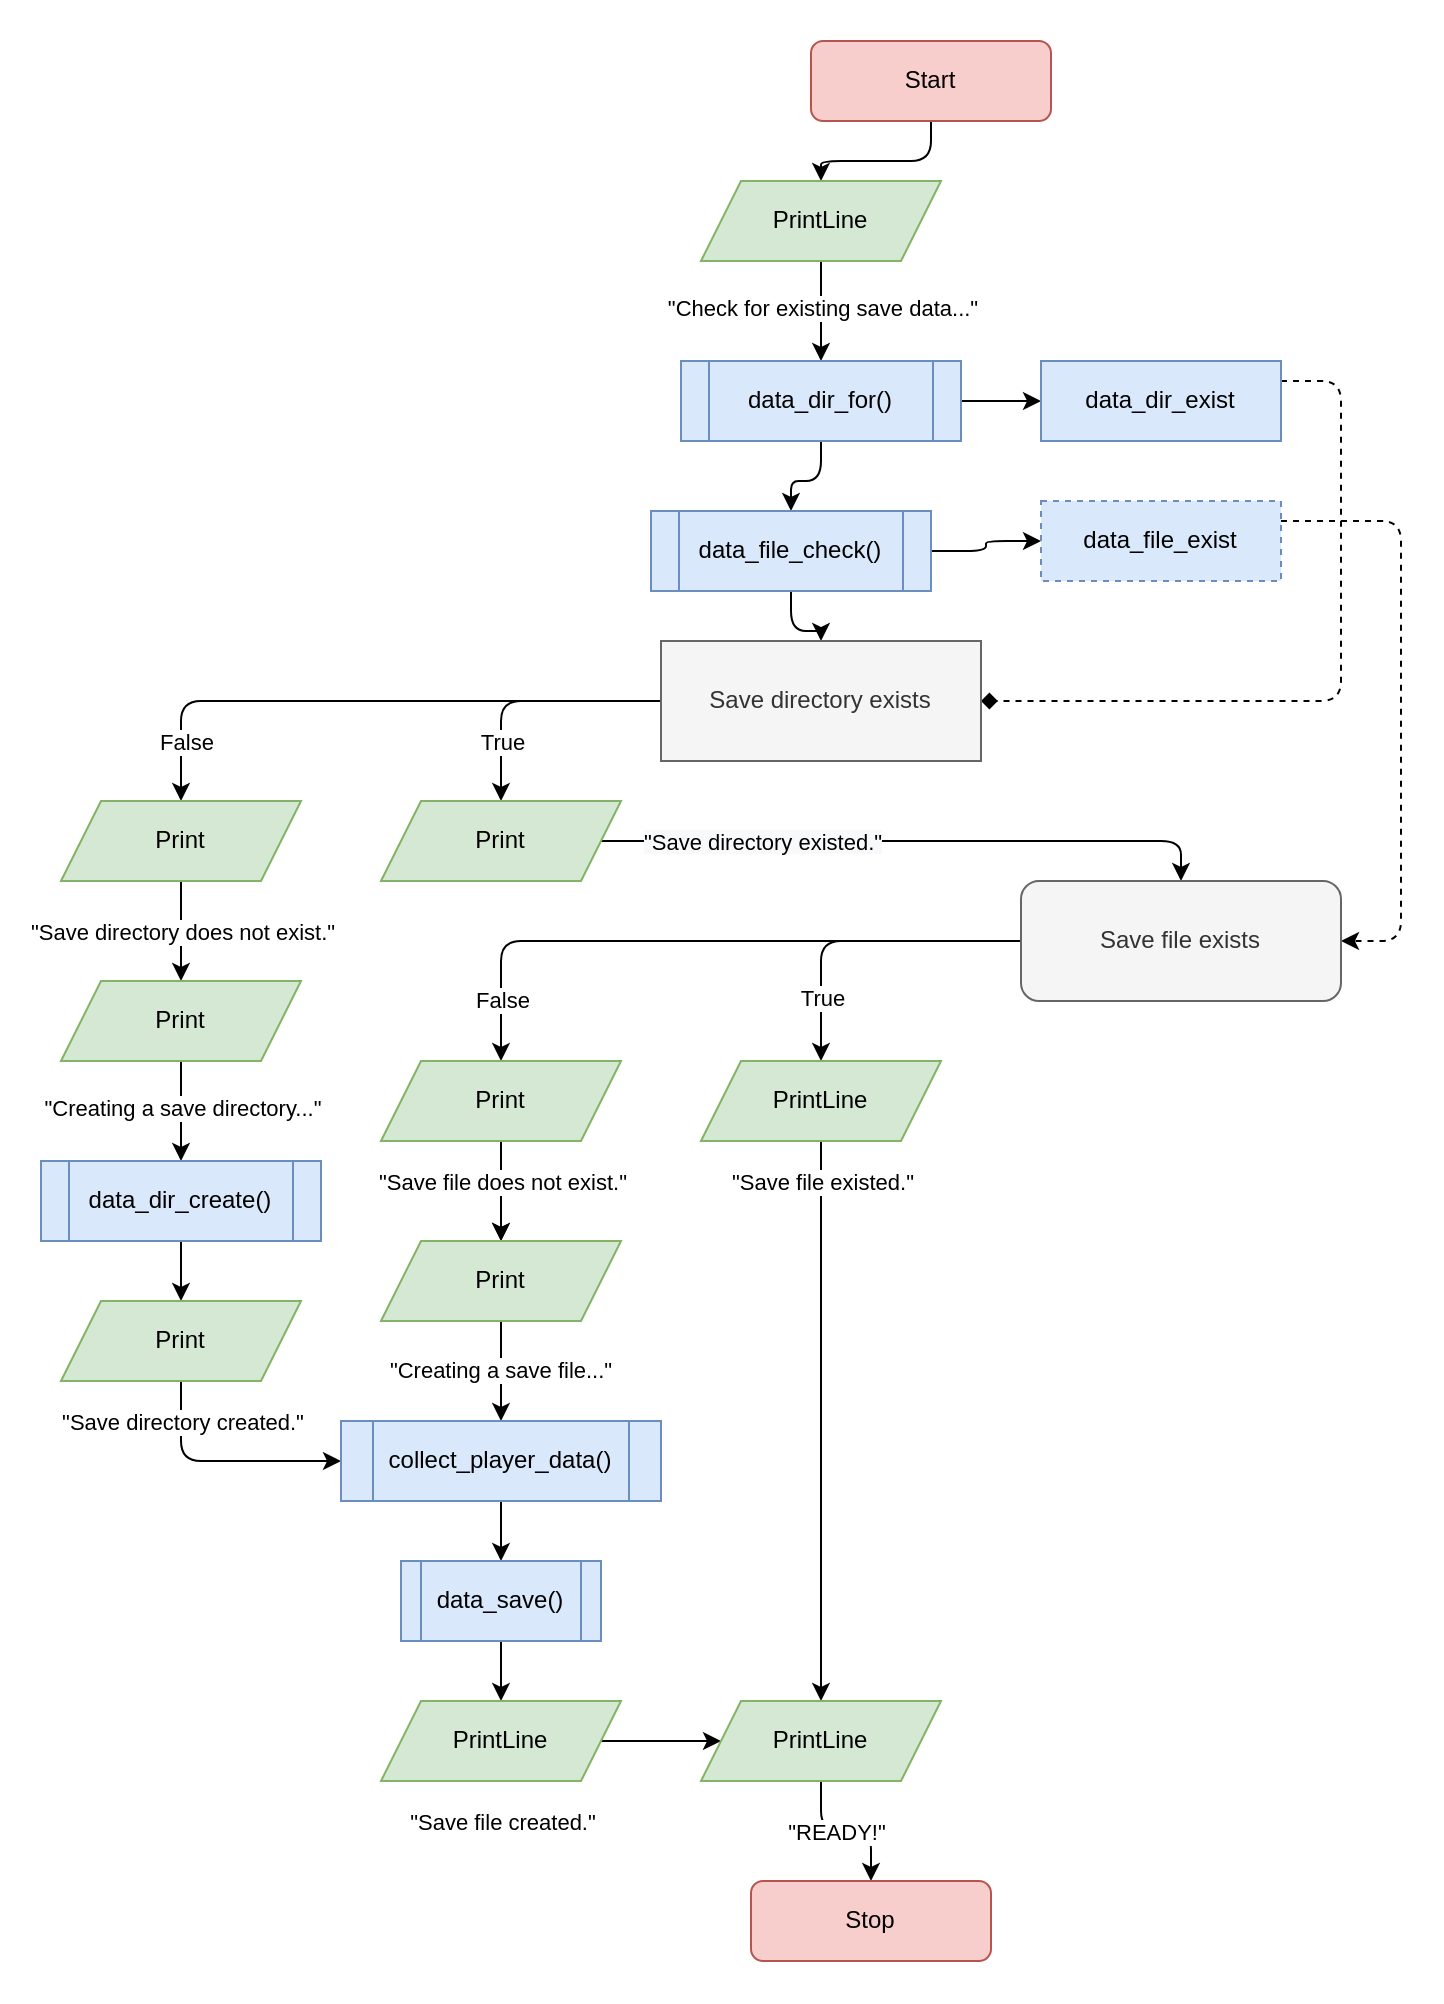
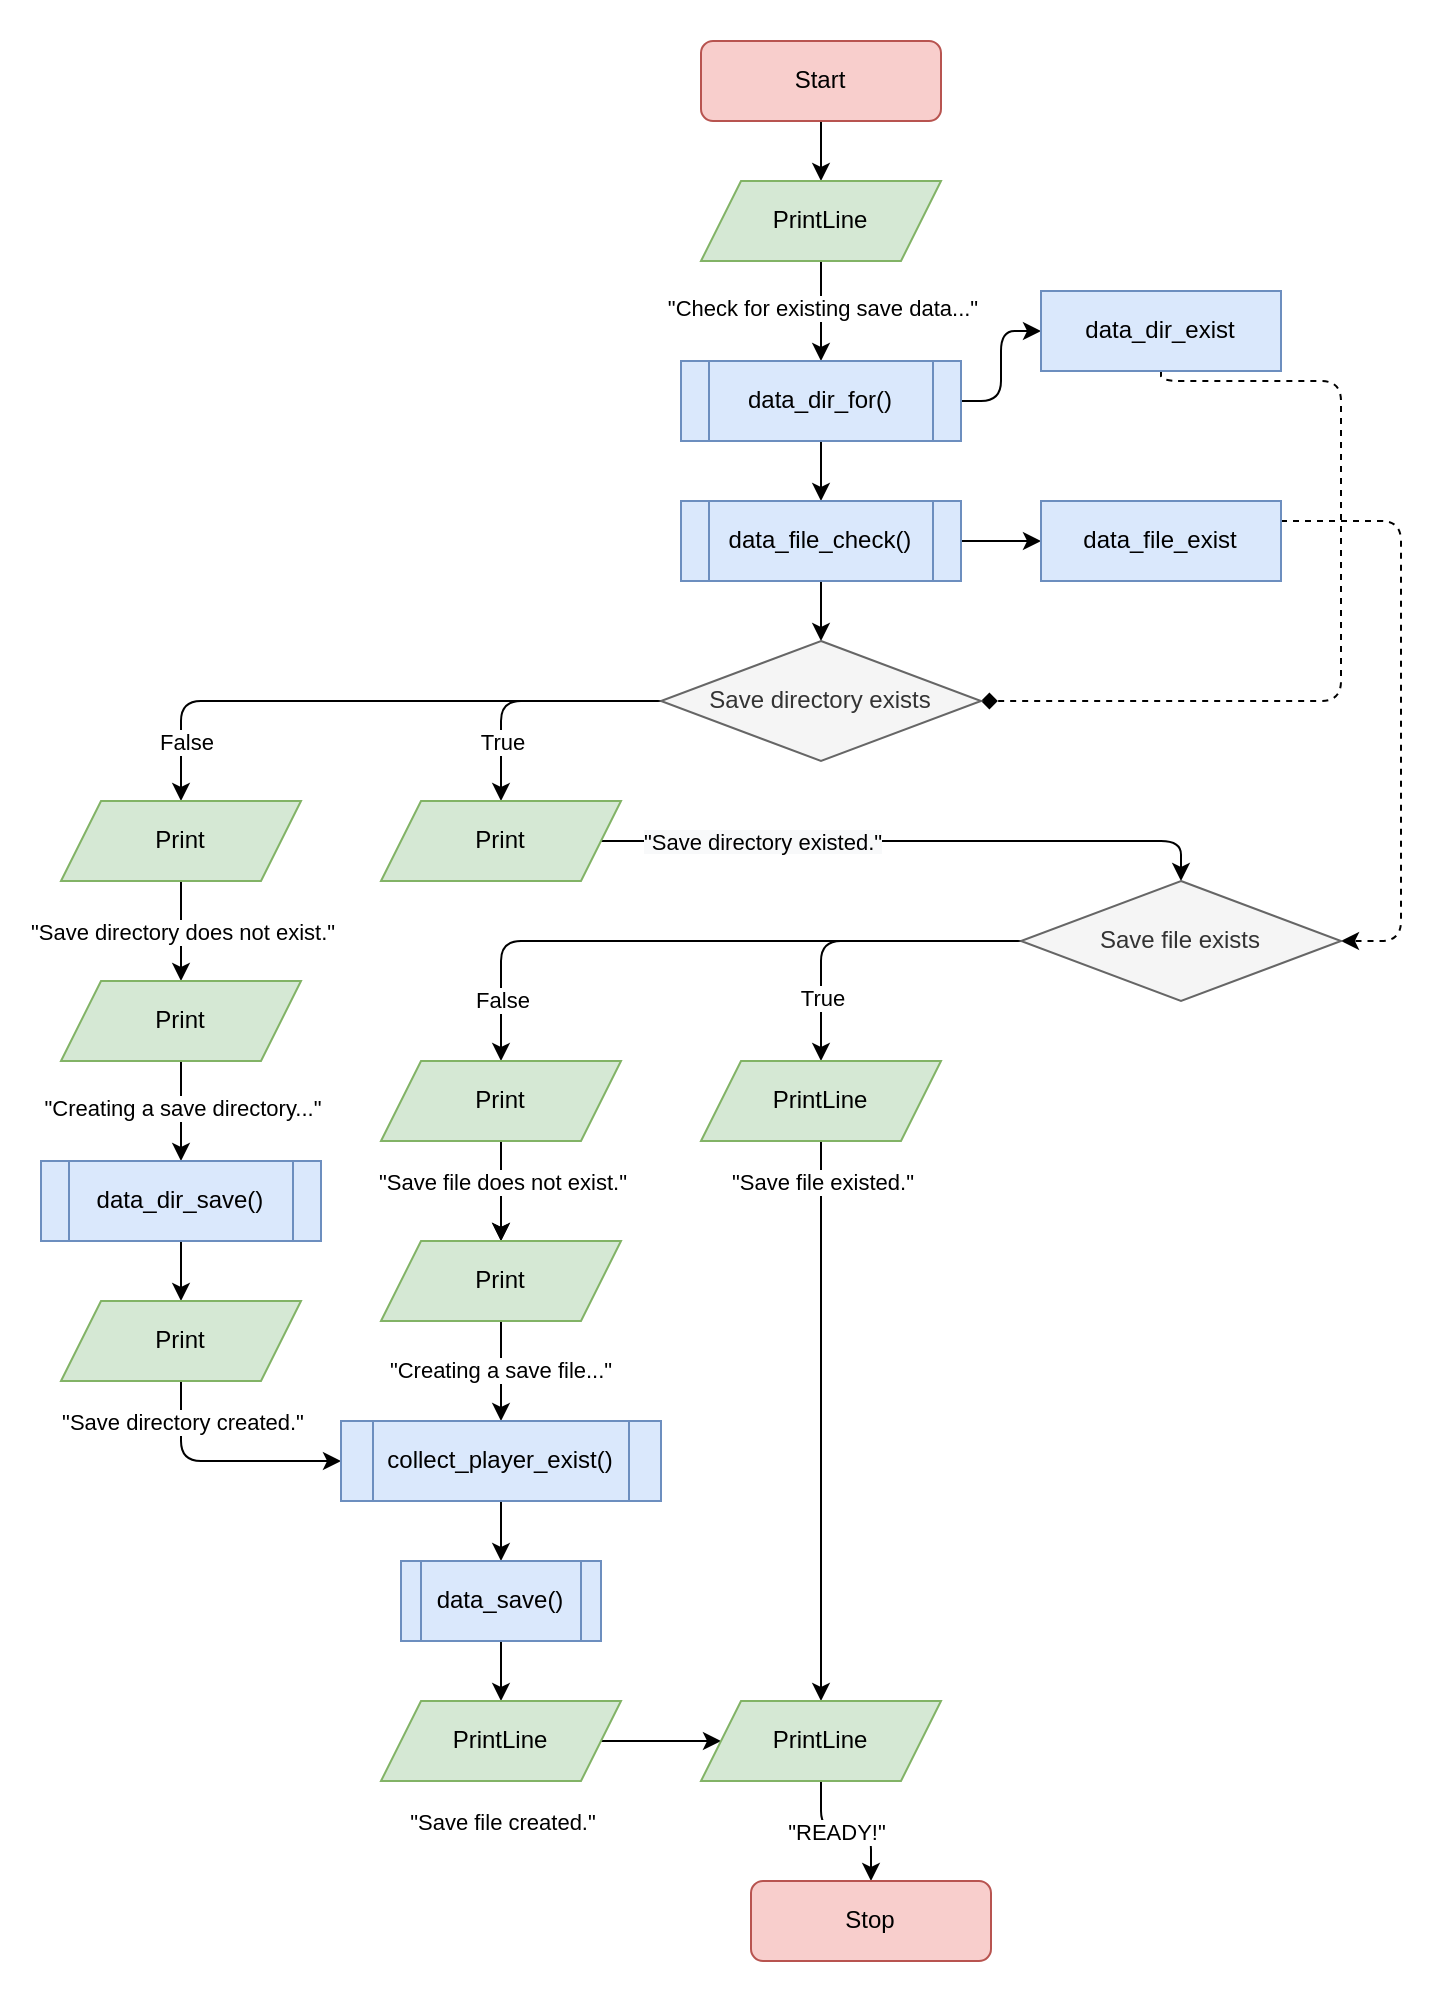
node "Start": moved (931, 81) -> (821, 81)
node "data_dir_exist": moved (1161, 401) -> (1161, 331)
node "data_file_exist": style dashed -> solid
node "data_file_check()": moved (791, 551) -> (821, 541)
node "Save directory exists": shape rectangle -> diamond
node "Save file exists": shape rounded rectangle -> diamond
node "data_dir_create()": label "data_dir_create()" -> "data_dir_save()"
node "collect_player_data()": label "collect_player_data()" -> "collect_player_exist()"
